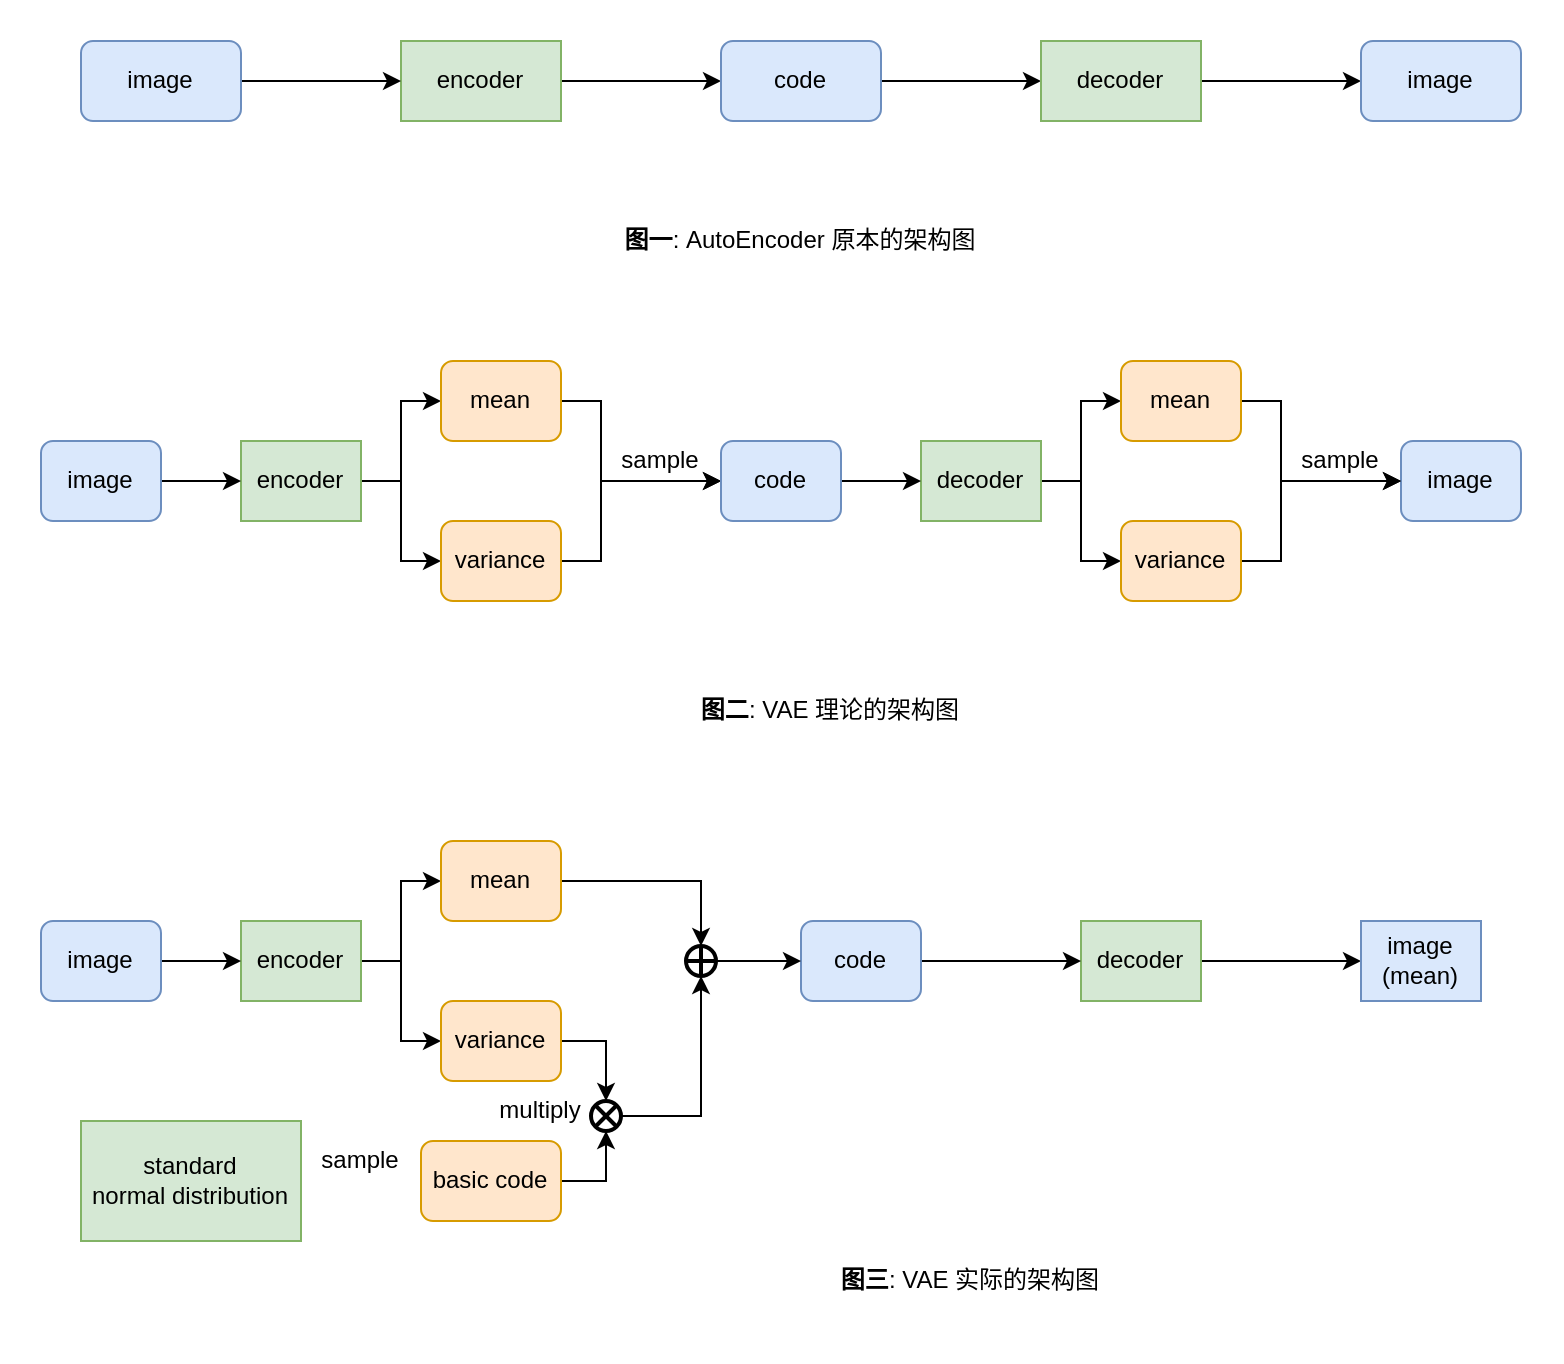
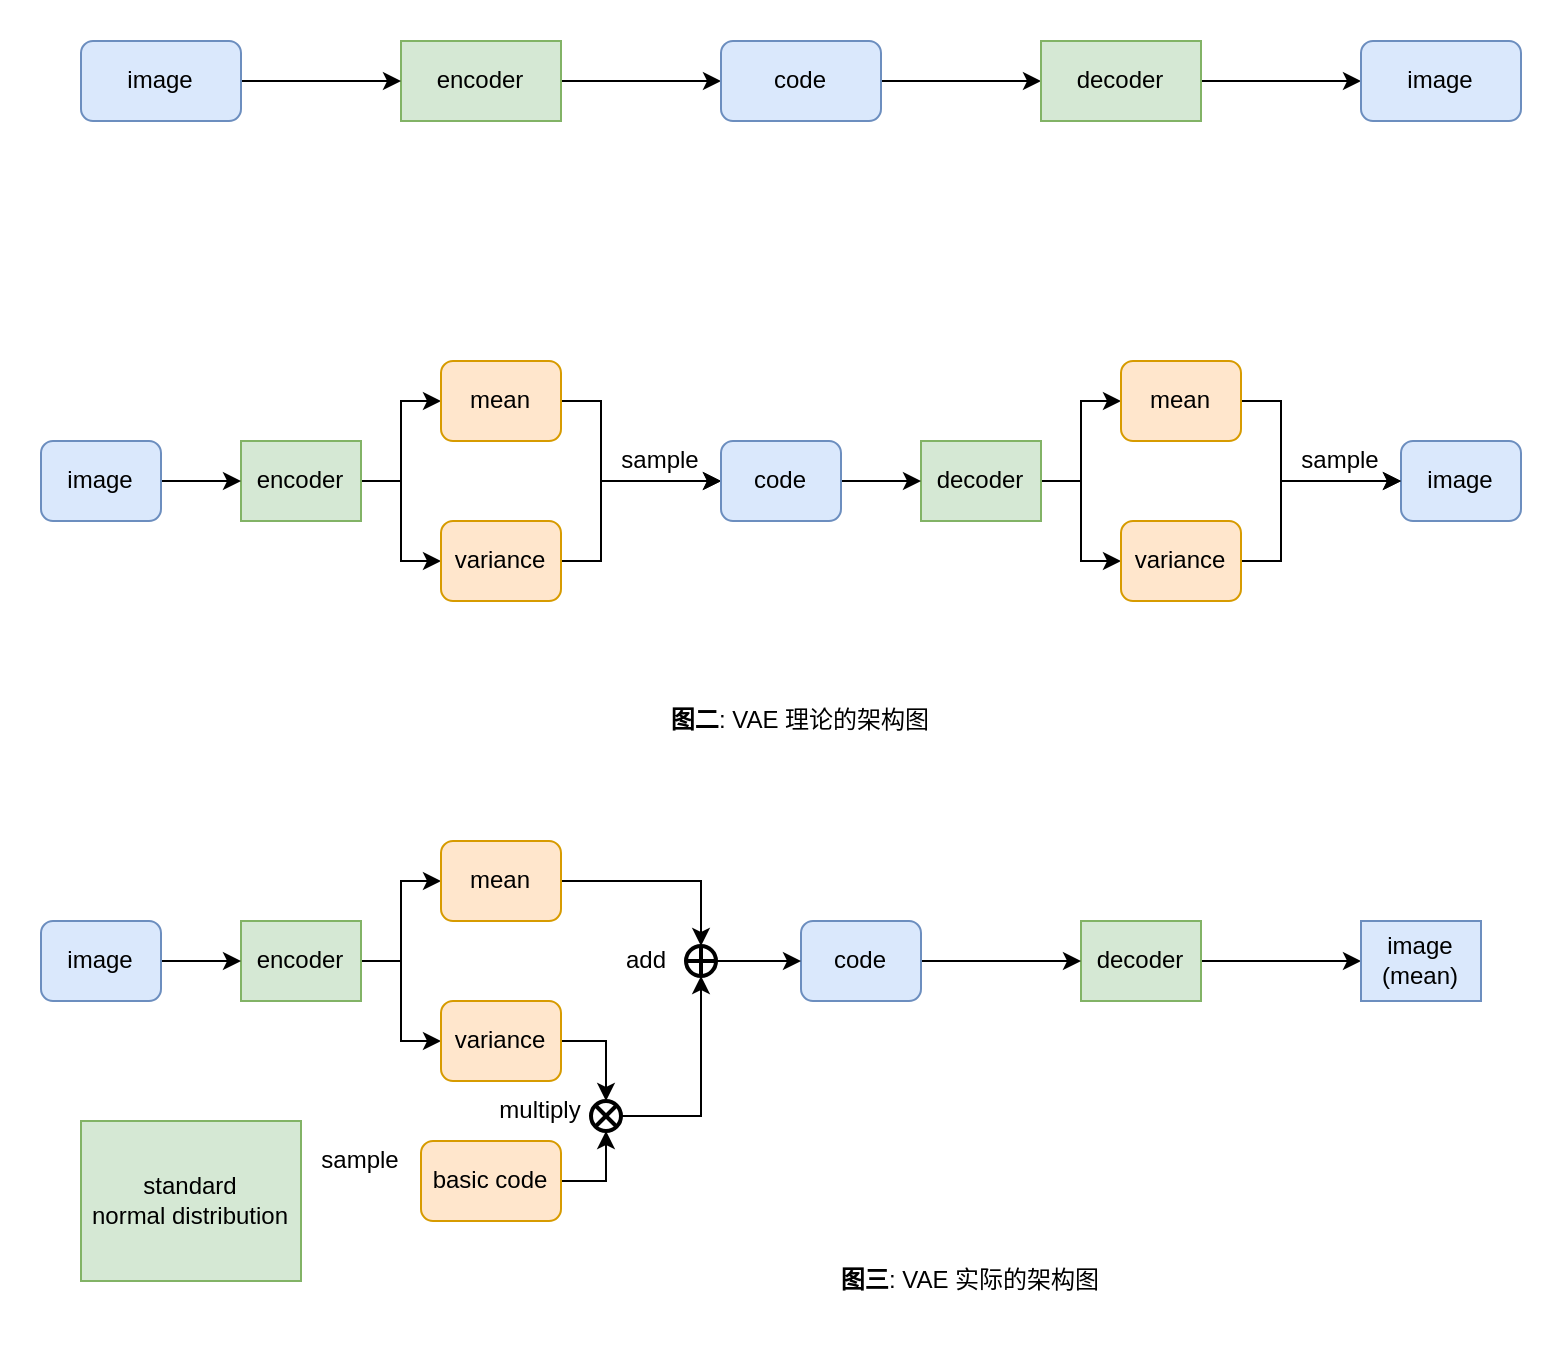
node "图一: AutoEncoder 原本的架构图": removed
node "图二: VAE 理论的架构图": moved (831, 711) -> (801, 721)
node "add": added
node "standard normal distribution": size 220x120 -> 220x160
